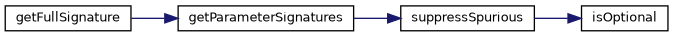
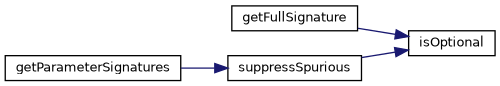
edge "getFullSignature" -> "getParameterSignatures": now "getFullSignature" -> "isOptional"
